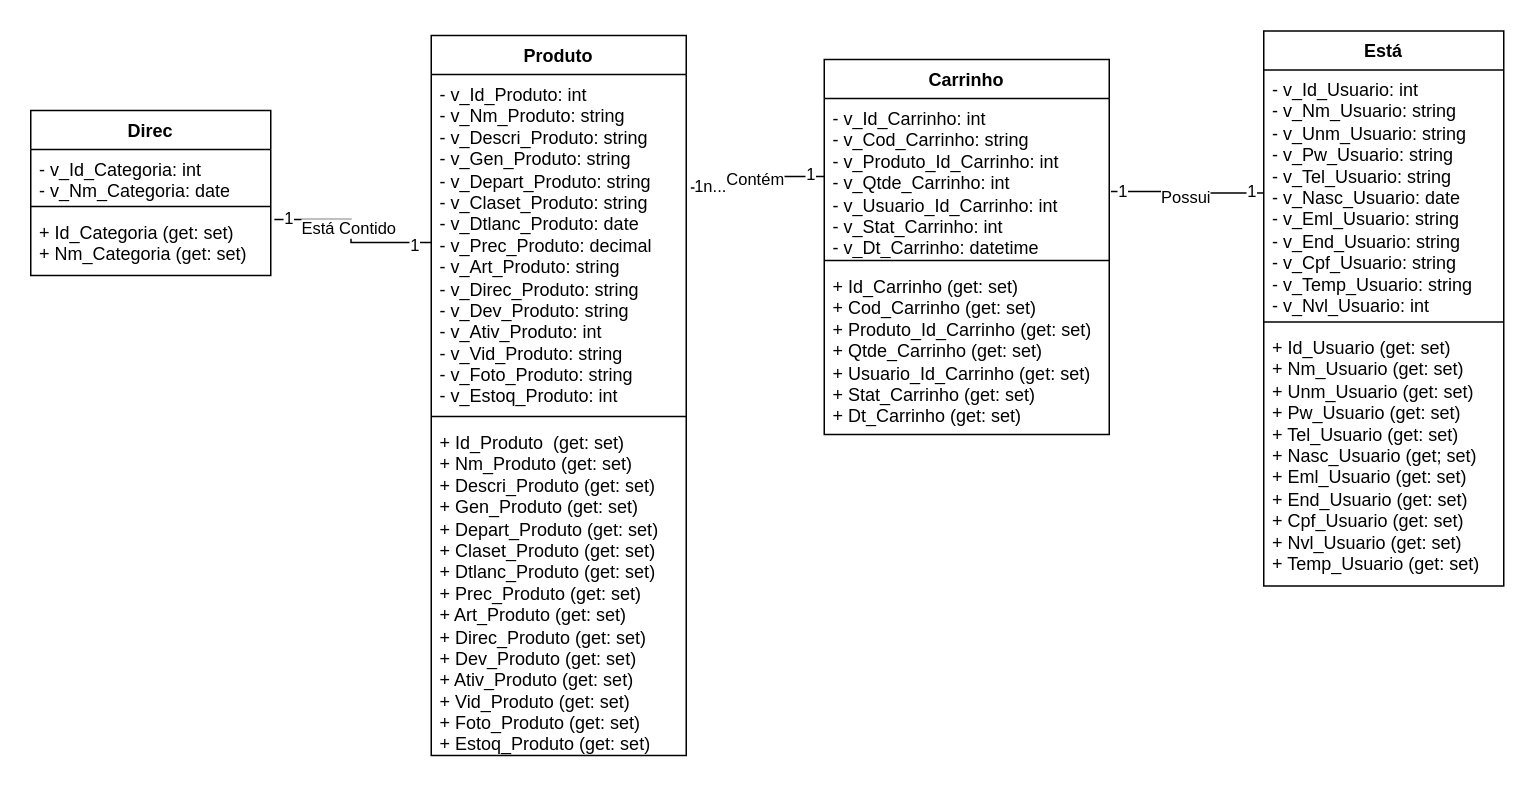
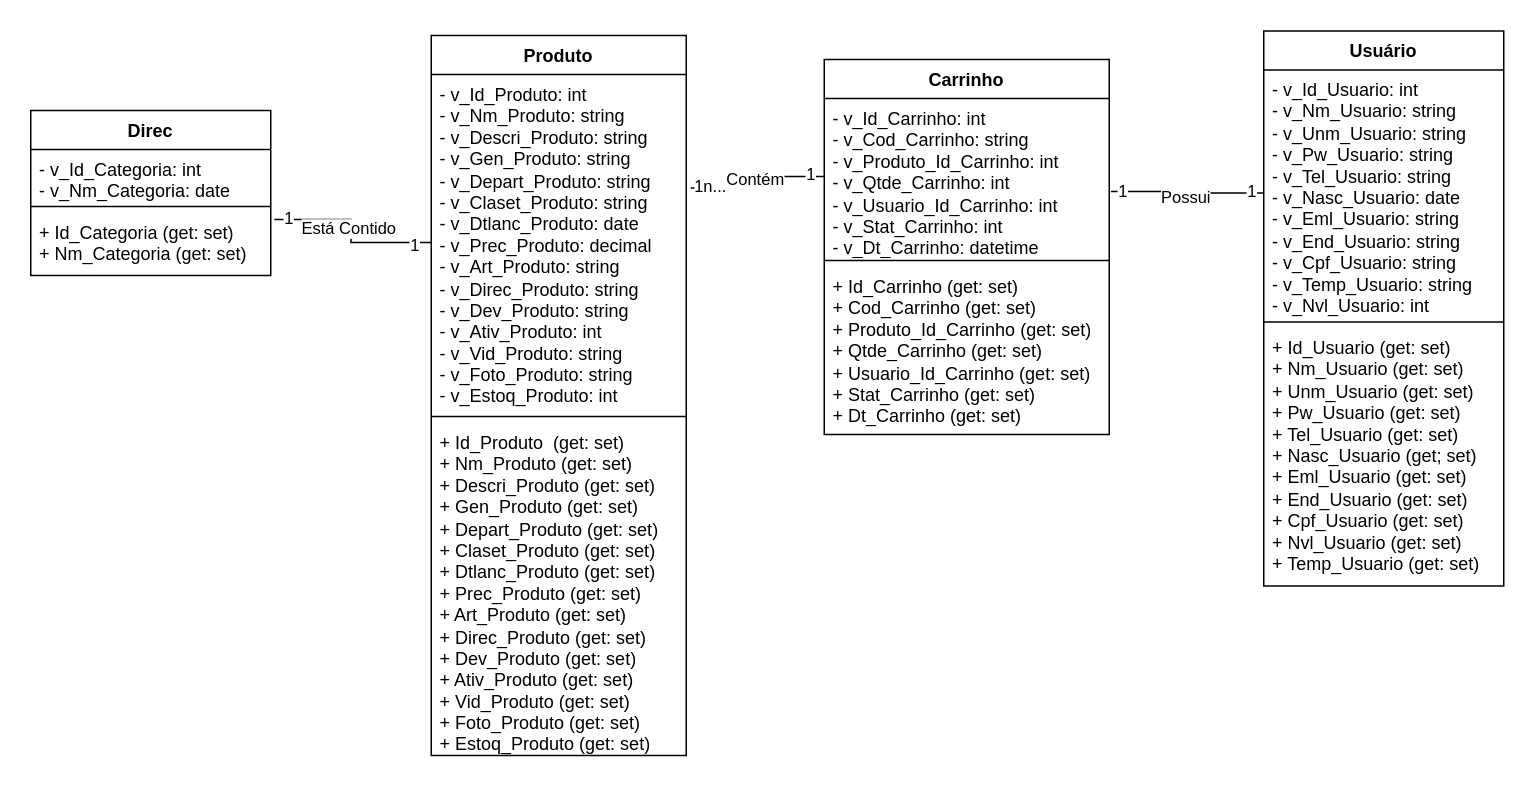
node "Está": label "Está" -> "Usuário"
